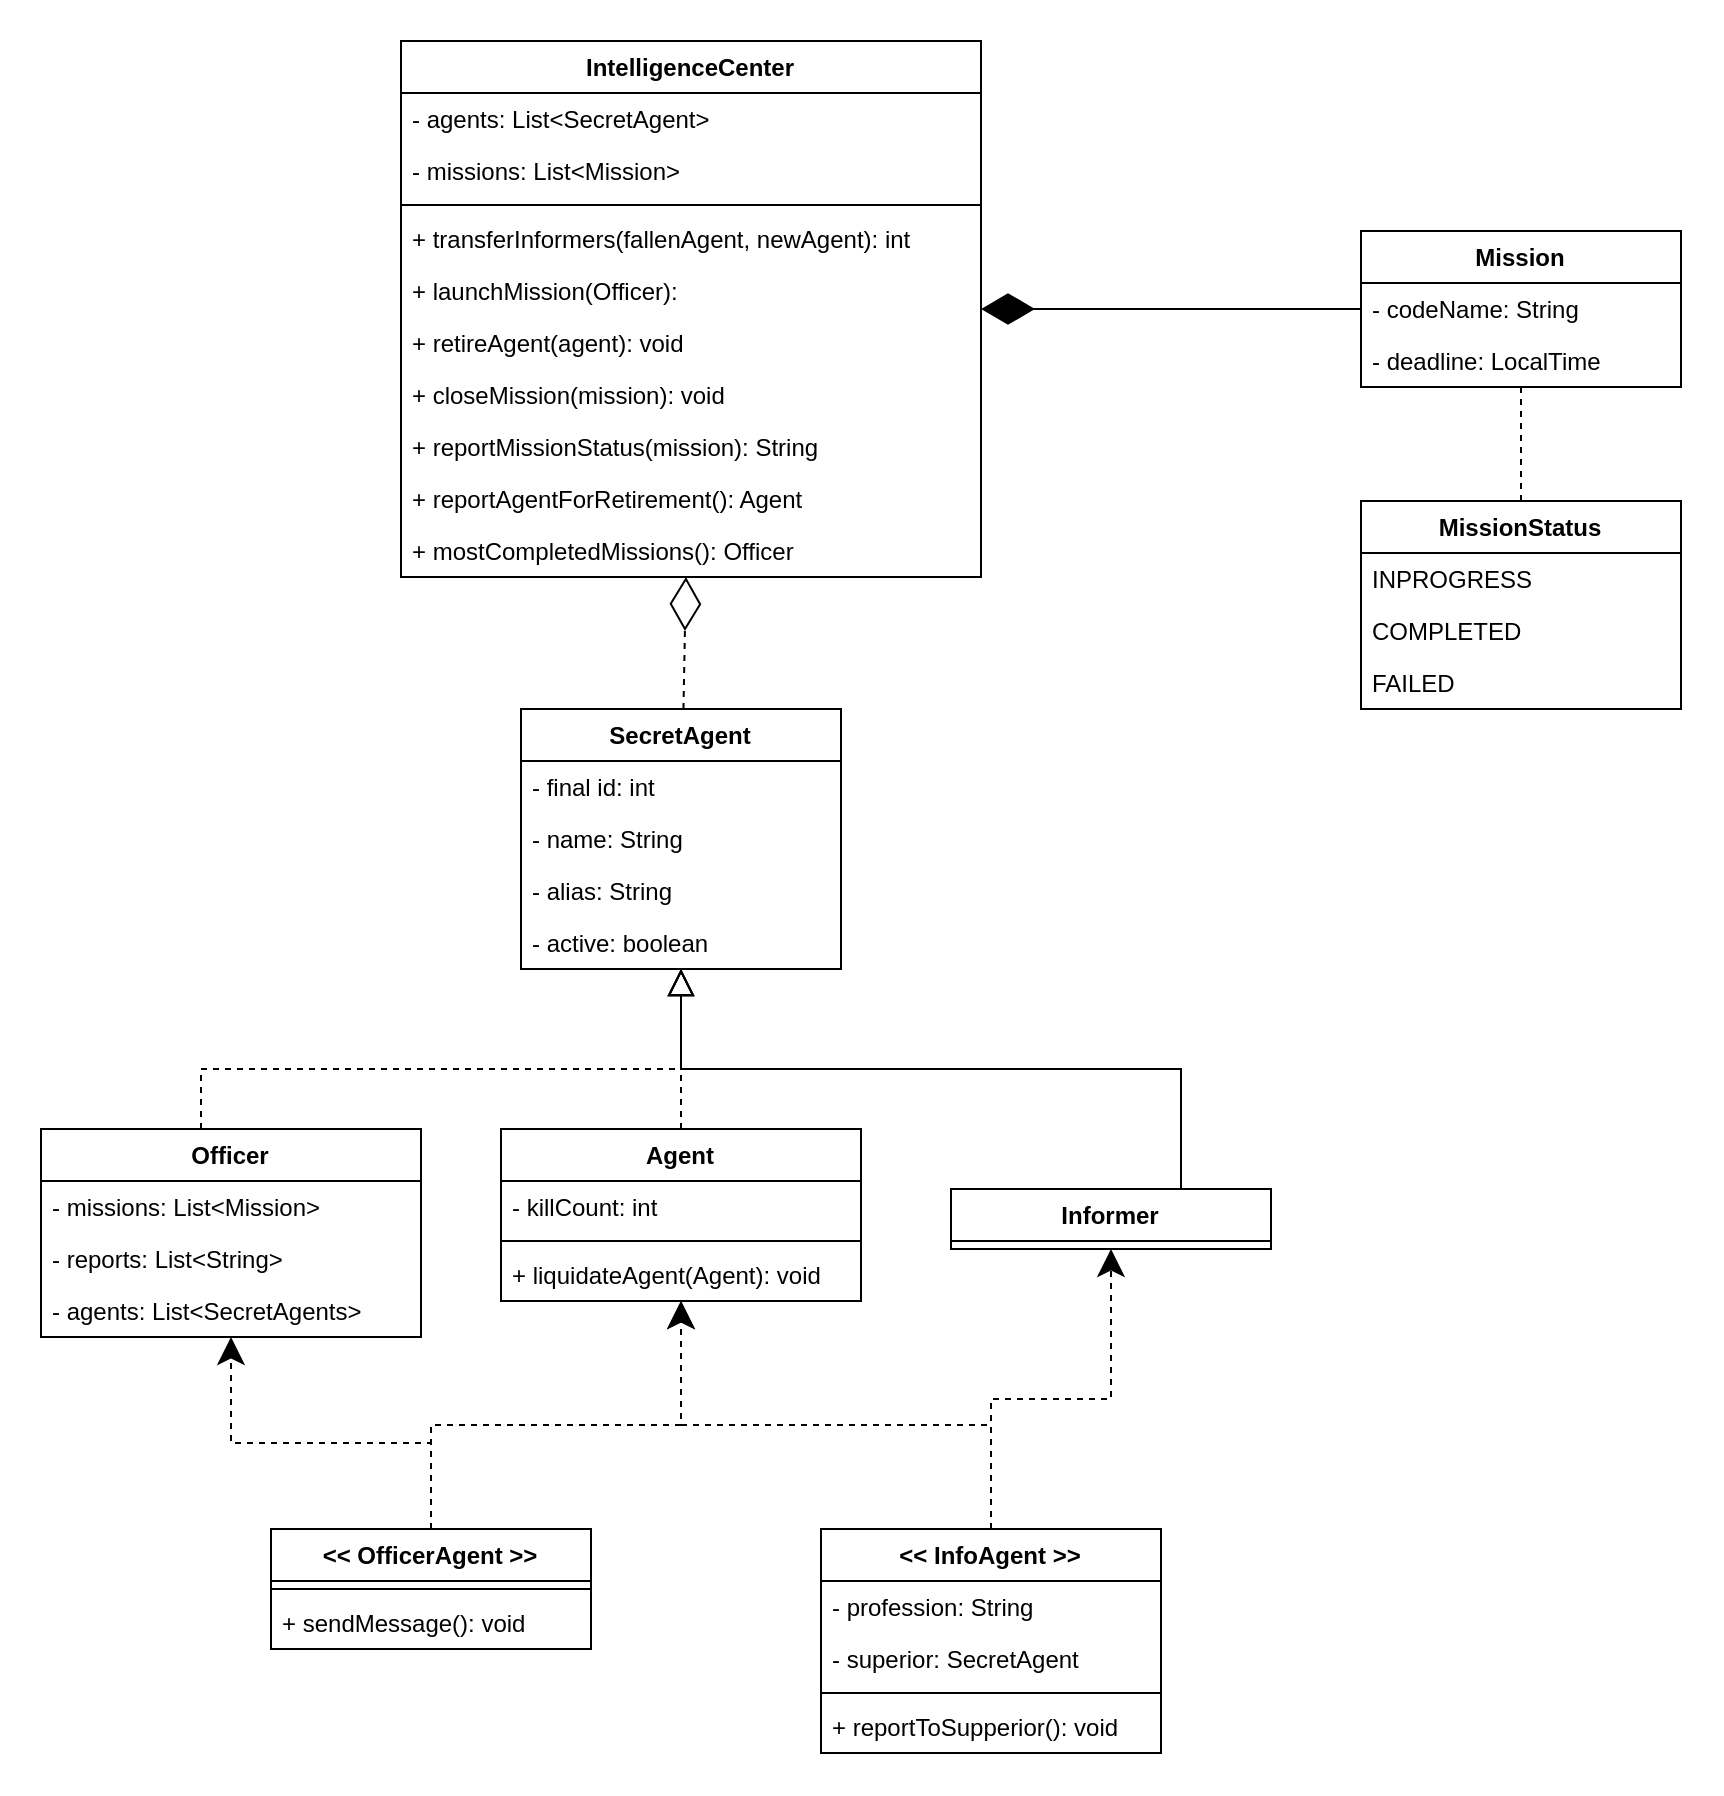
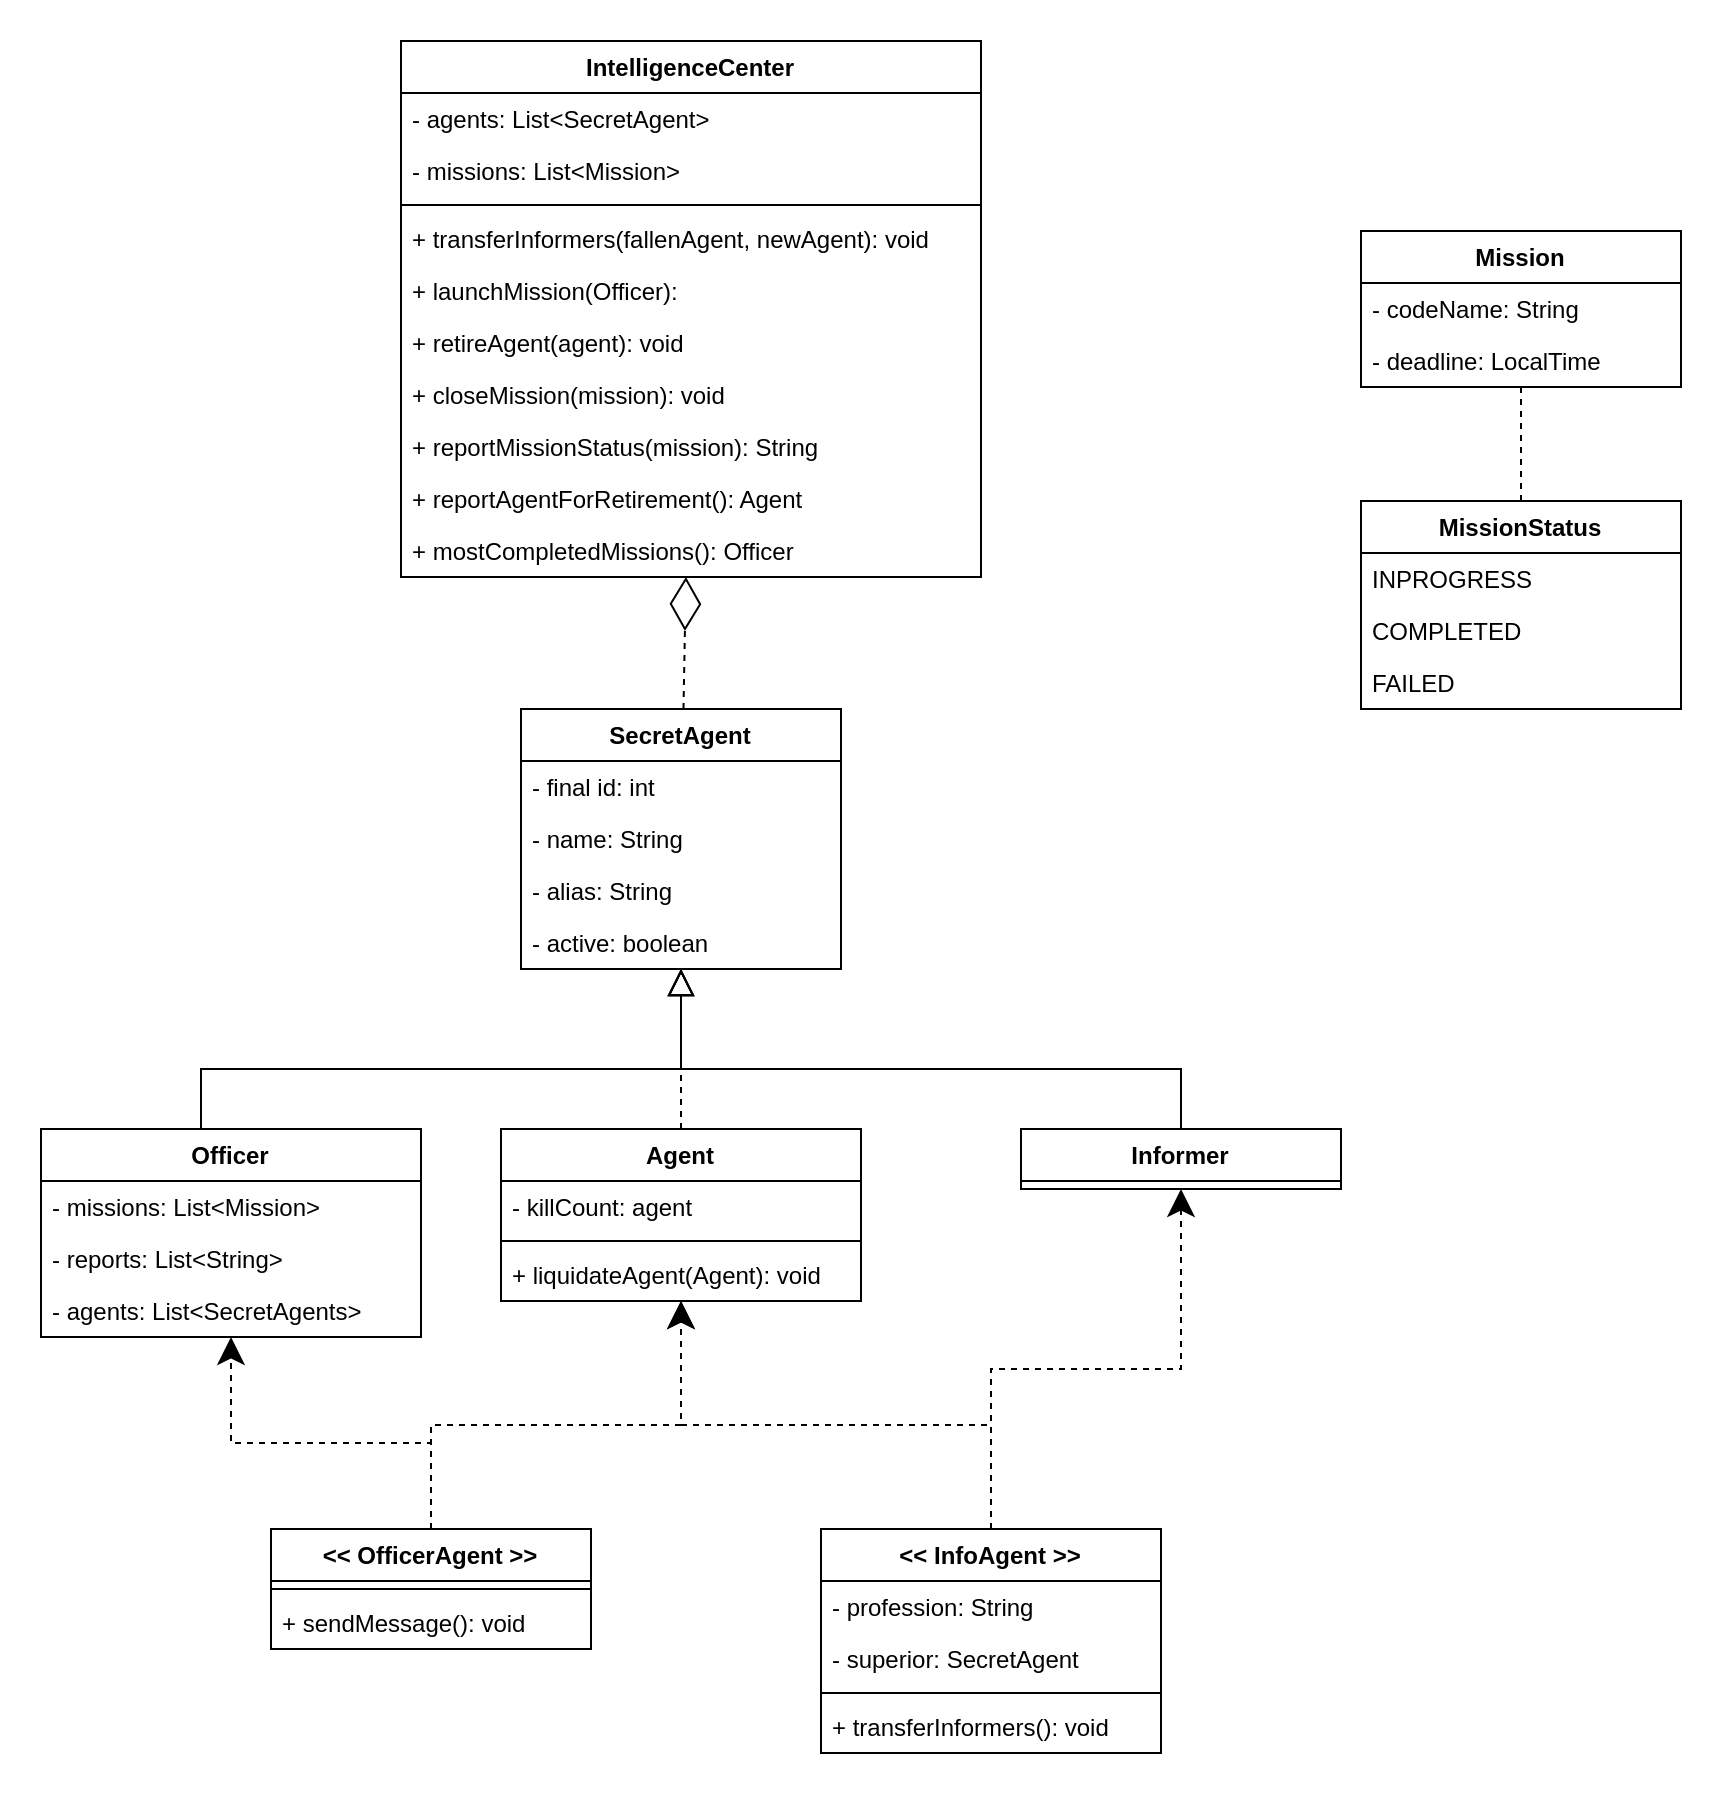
node "+ transferInformers(fallenAgent, newAgent): int": label "+ transferInformers(fallenAgent, newAgent): int" -> "+ transferInformers(fallenAgent, newAgent): void"
edge "Mission" -> "IntelligenceCenter": removed
edge "Officer" -> "SecretAgent": style dashed -> solid
node "- killCount: int": label "- killCount: int" -> "- killCount: agent"
node "Informer": moved (1111, 1219) -> (1181, 1159)
node "+ reportToSupperior(): void": label "+ reportToSupperior(): void" -> "+ transferInformers(): void"
